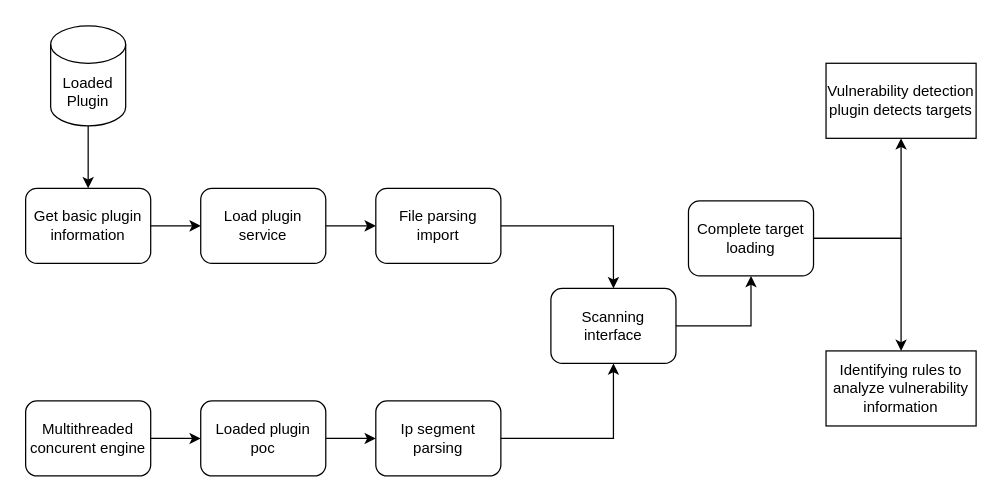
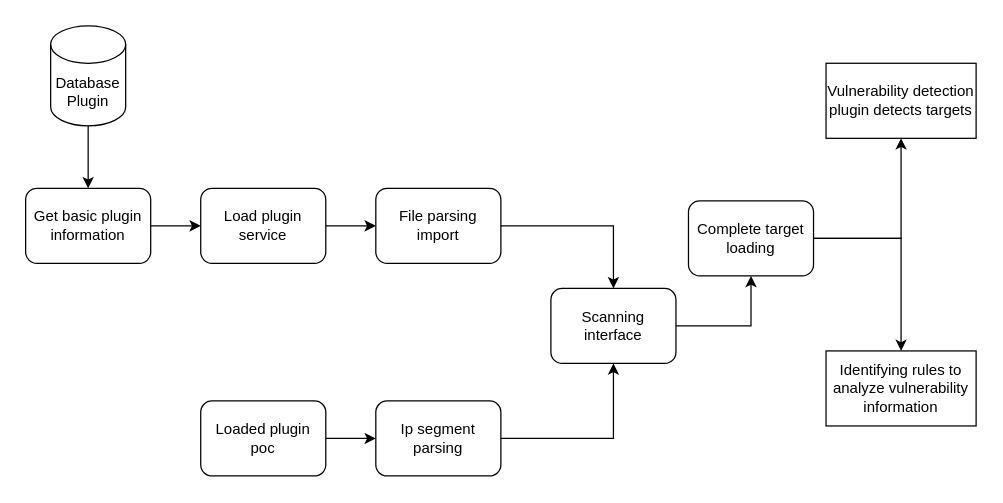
node "Loaded Plugin": label "Loaded Plugin" -> "Database Plugin"
node "Multithreaded concurent engine": removed
edge "Multithreaded concurent engine" -> "Loaded plugin poc": removed
